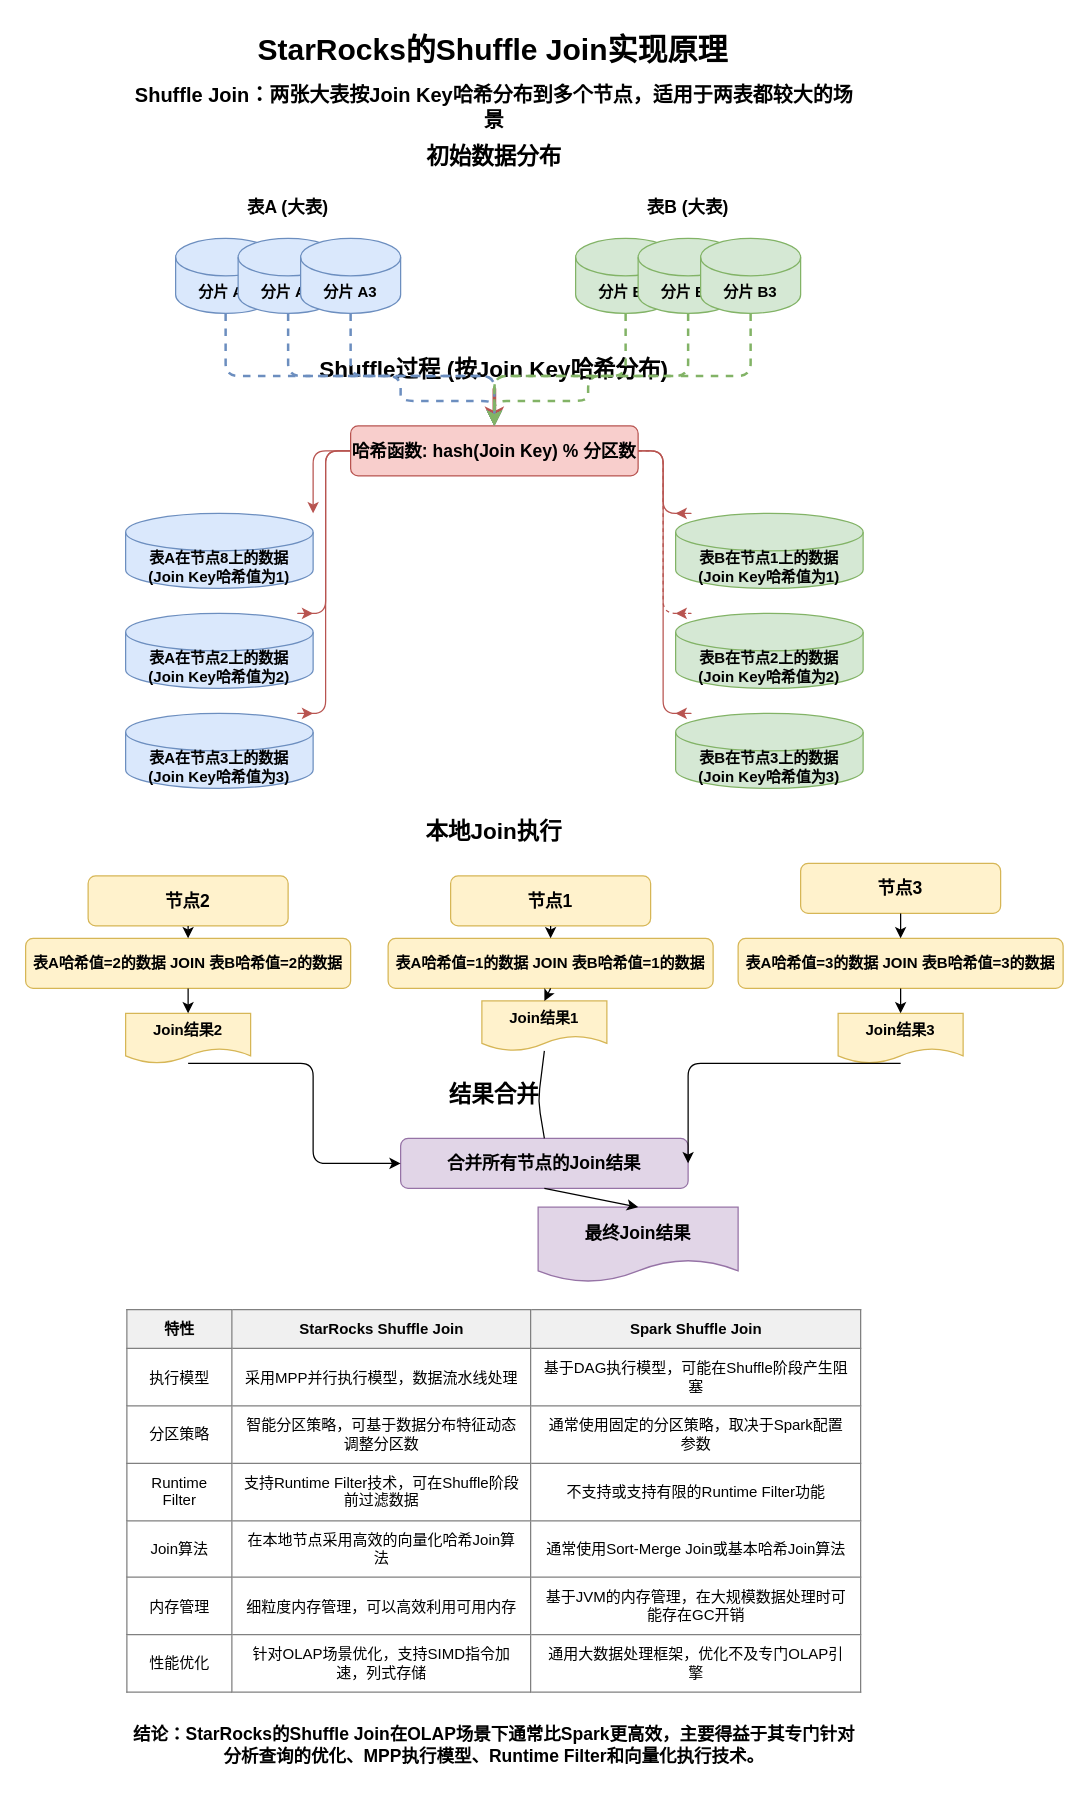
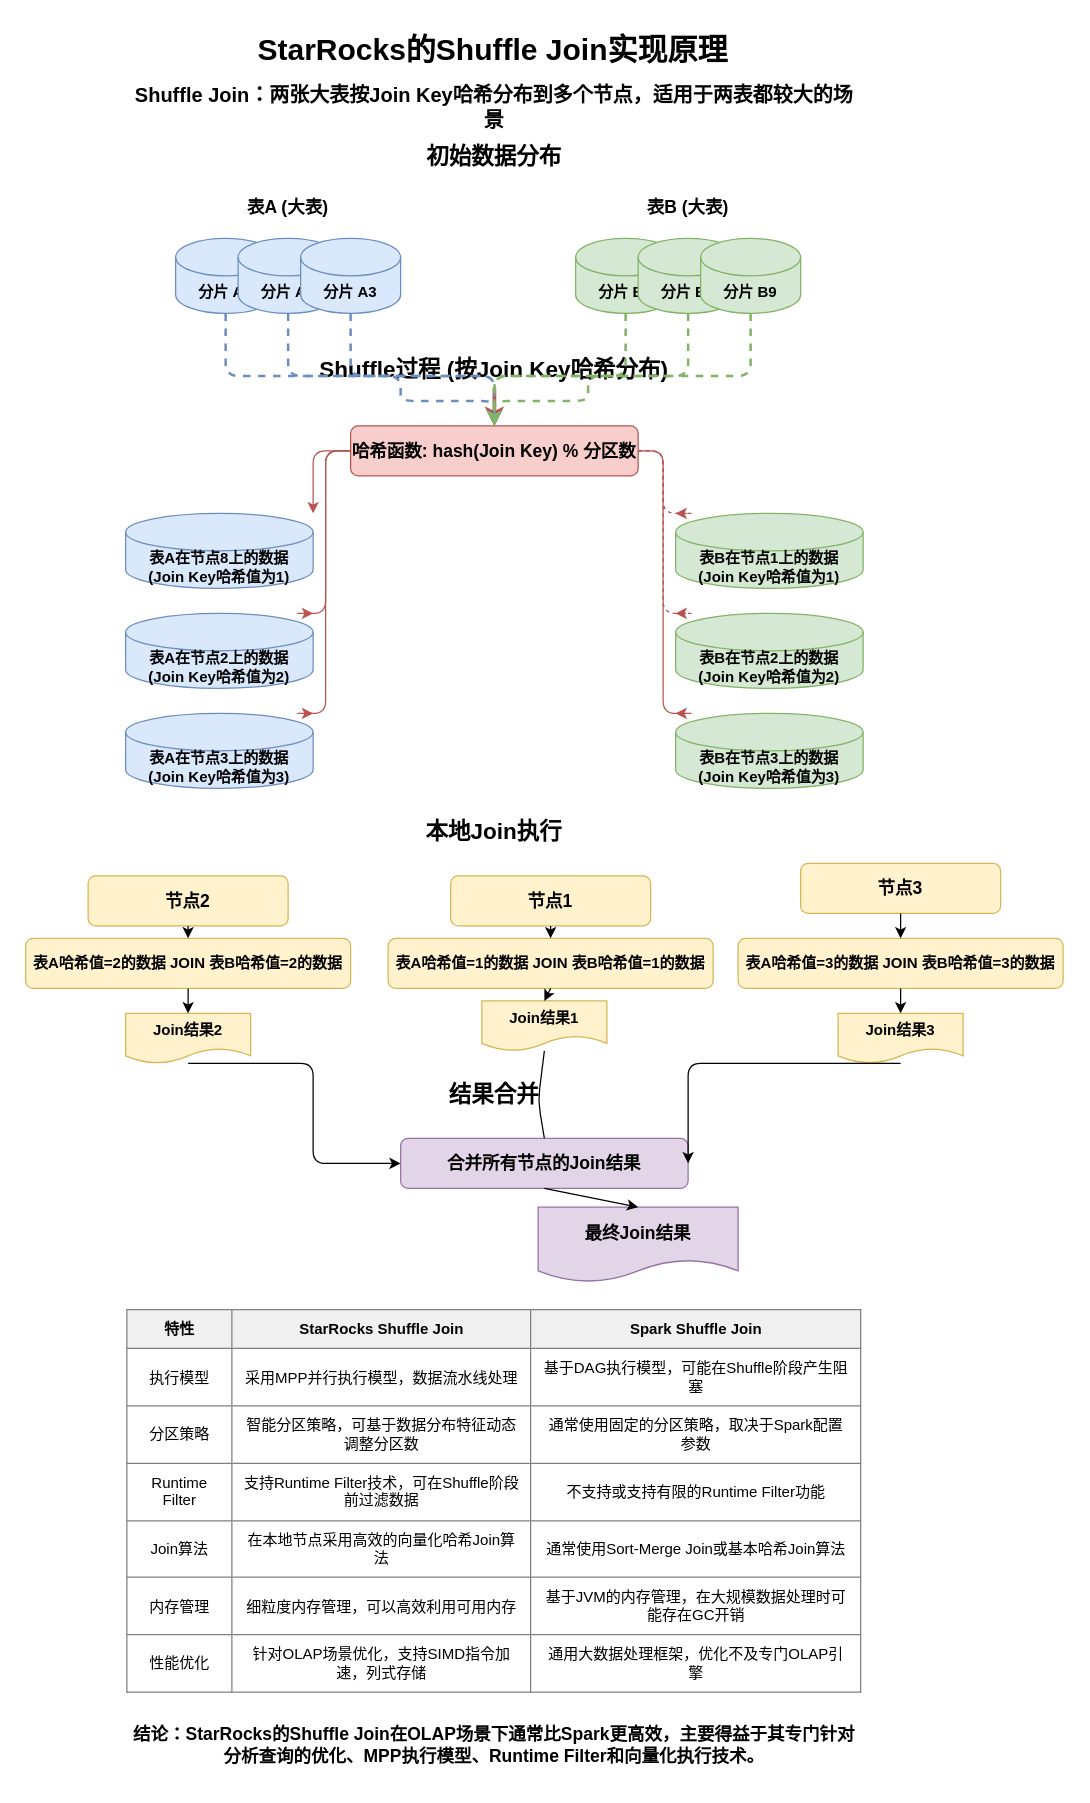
node "分片 B3": label "分片 B3" -> "分片 B9"
edge "哈希函数: hash(Join Key) % 分区数" -> "表B在节点1上的数据 (Join Key哈希值为1)": style solid -> dashed
